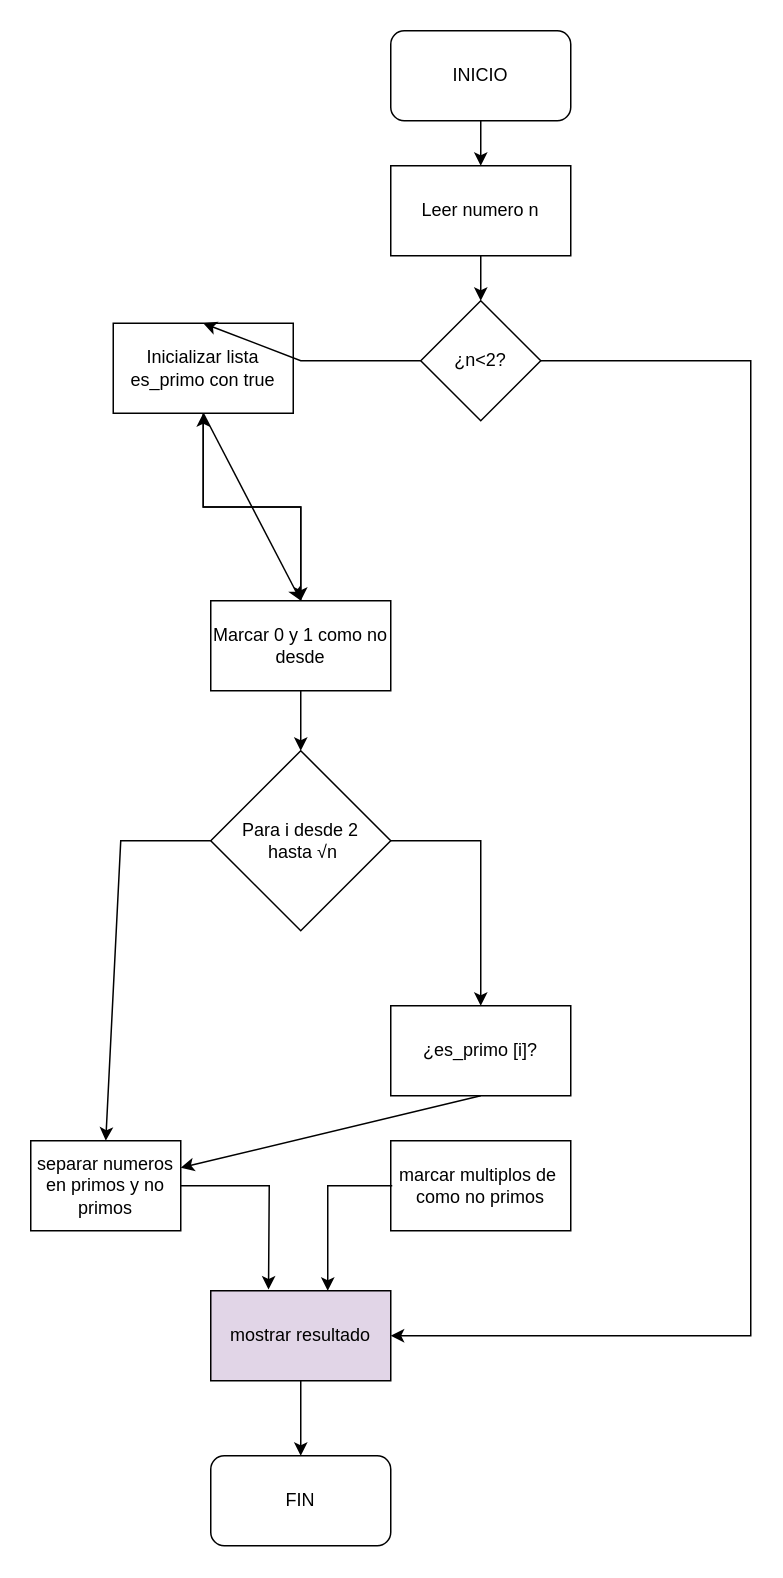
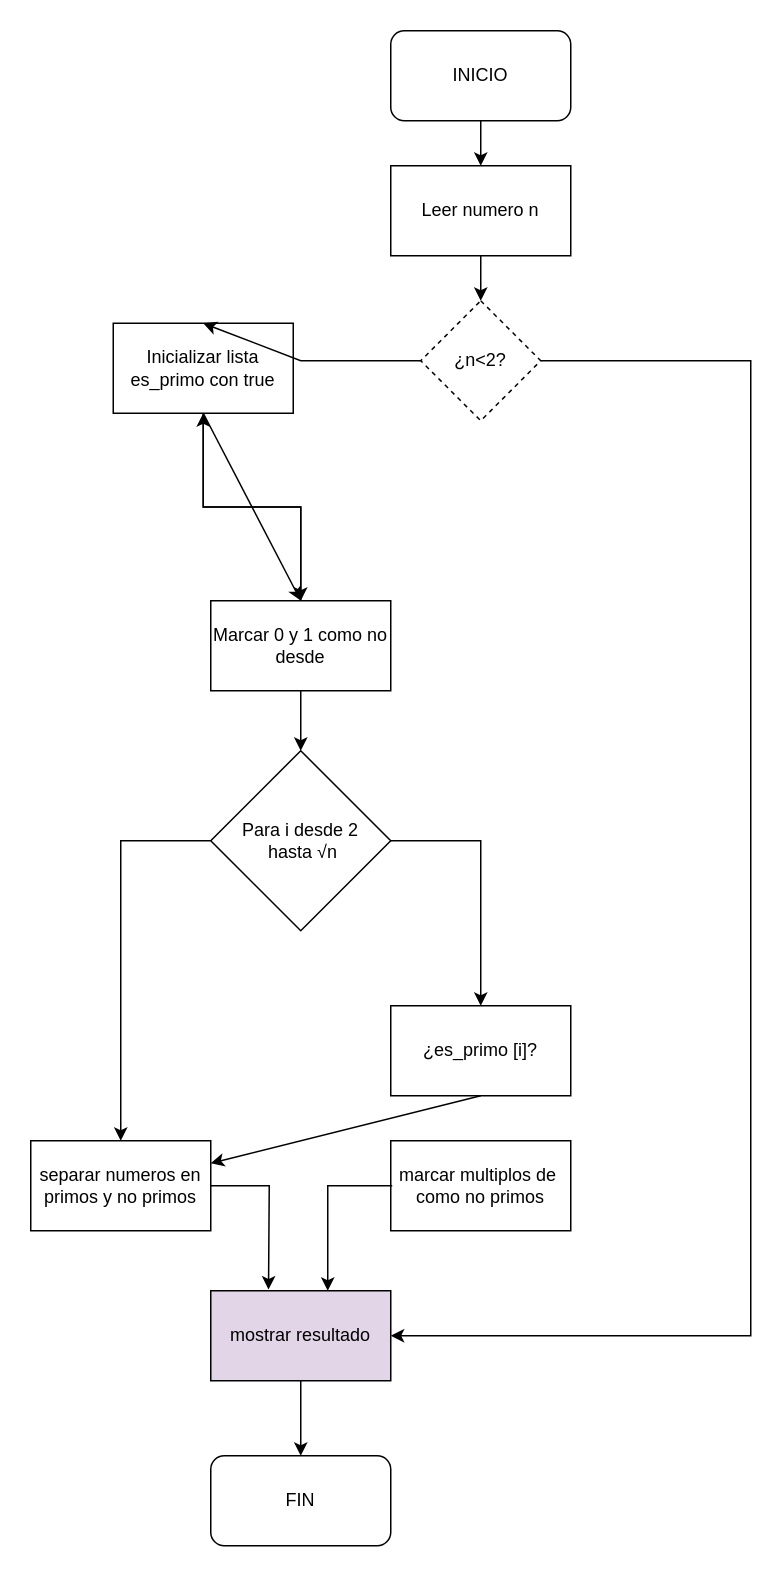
node "¿n<2?": style solid -> dashed
node "separar numeros en primos y no primos": size 150x90 -> 180x90
